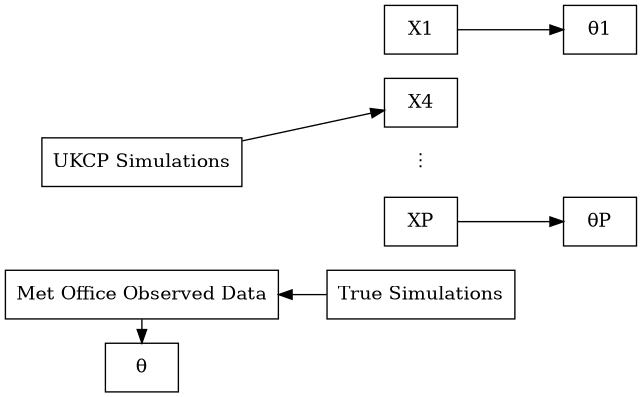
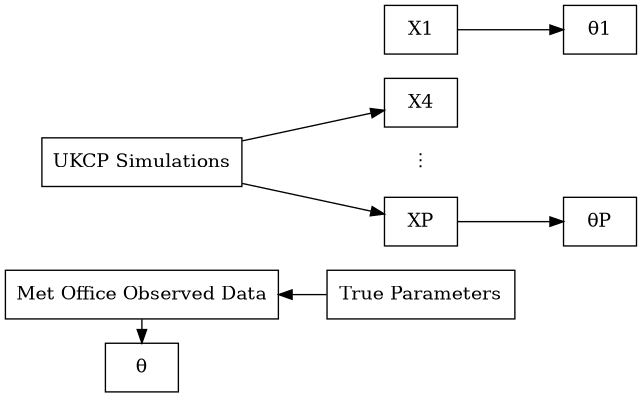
edge "UKCP Simulations" -> "XP": added
node "True Simulations": label "True Simulations" -> "True Parameters"
